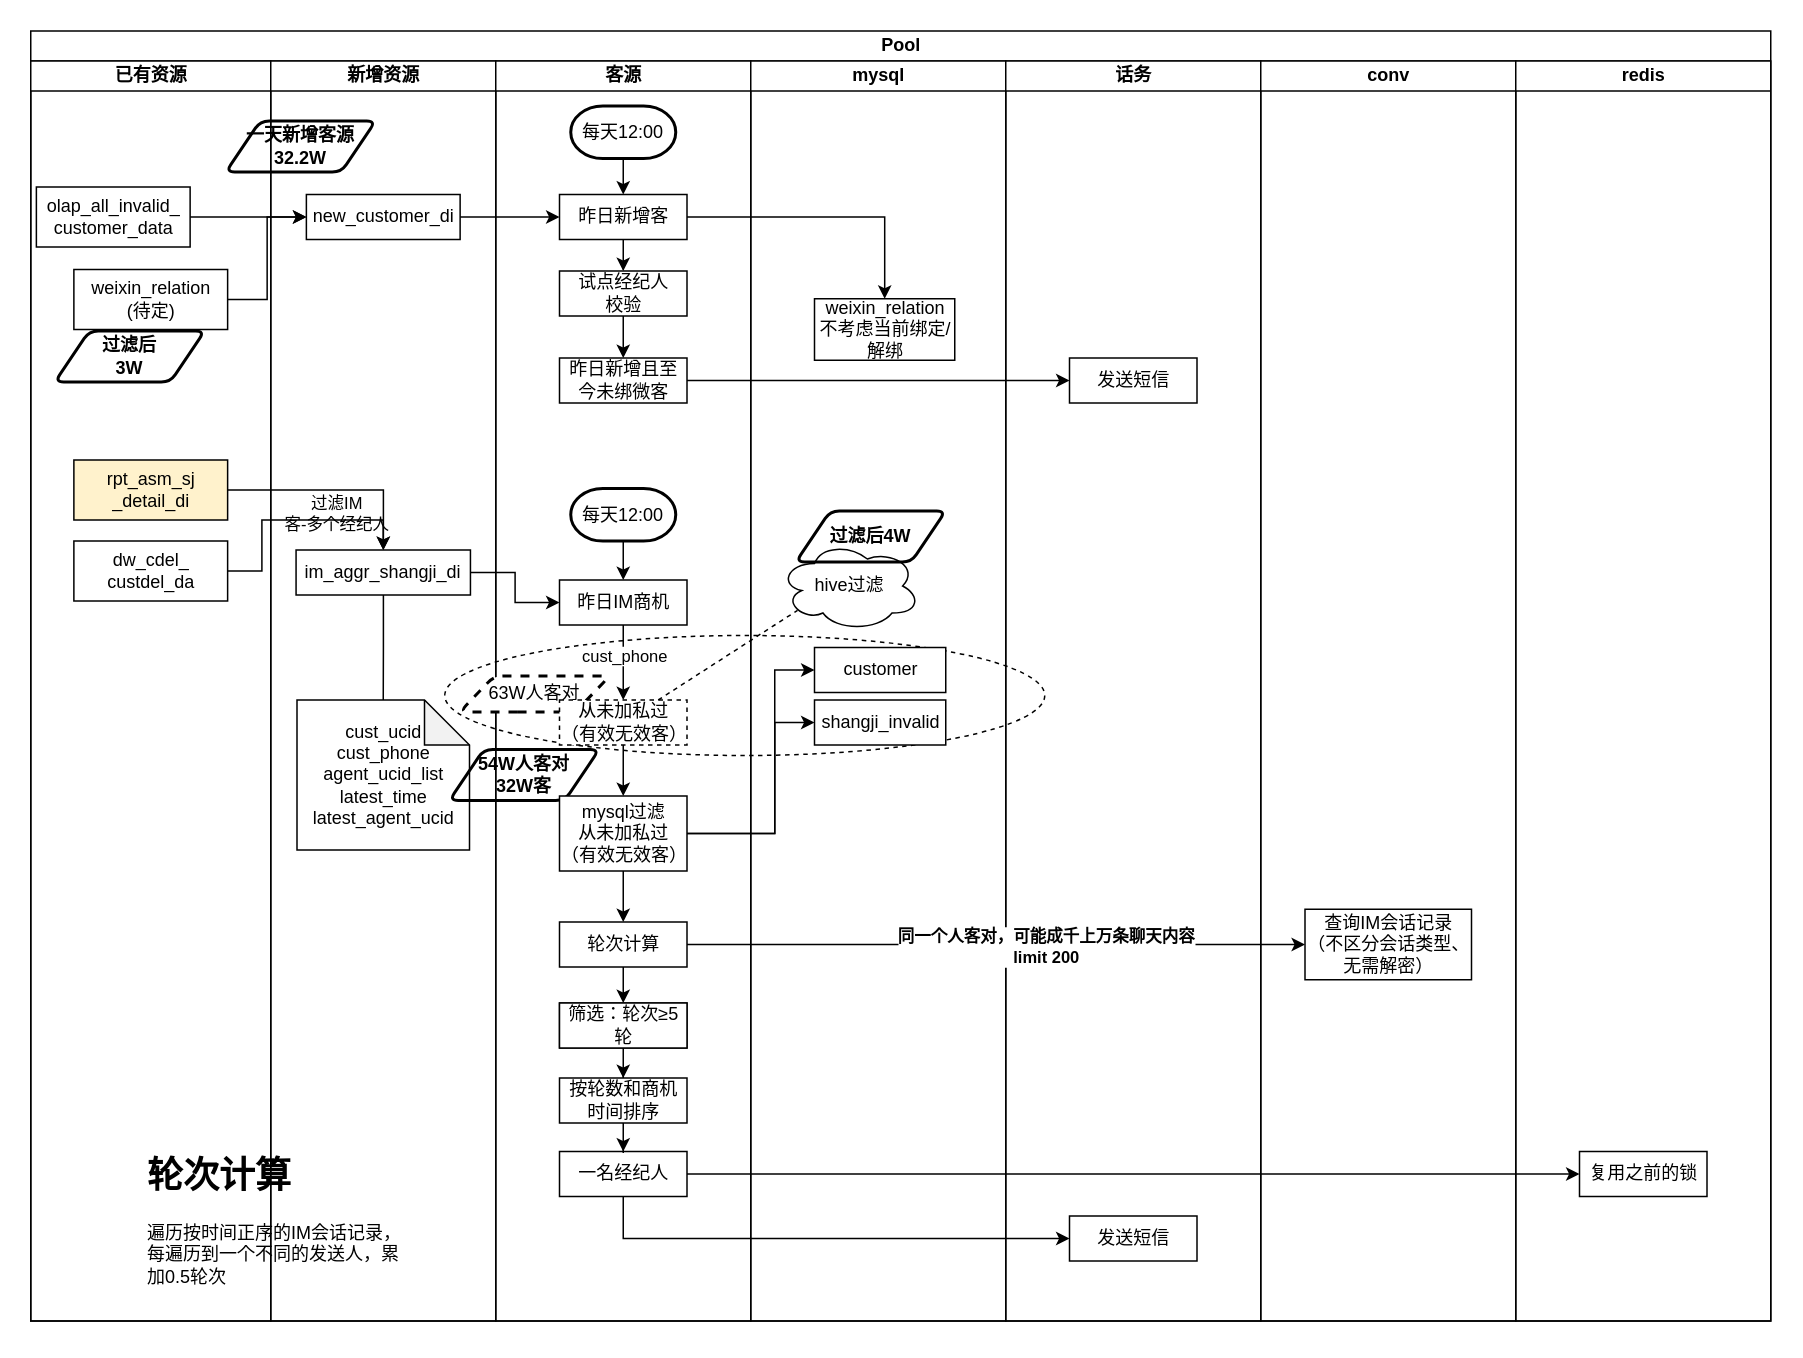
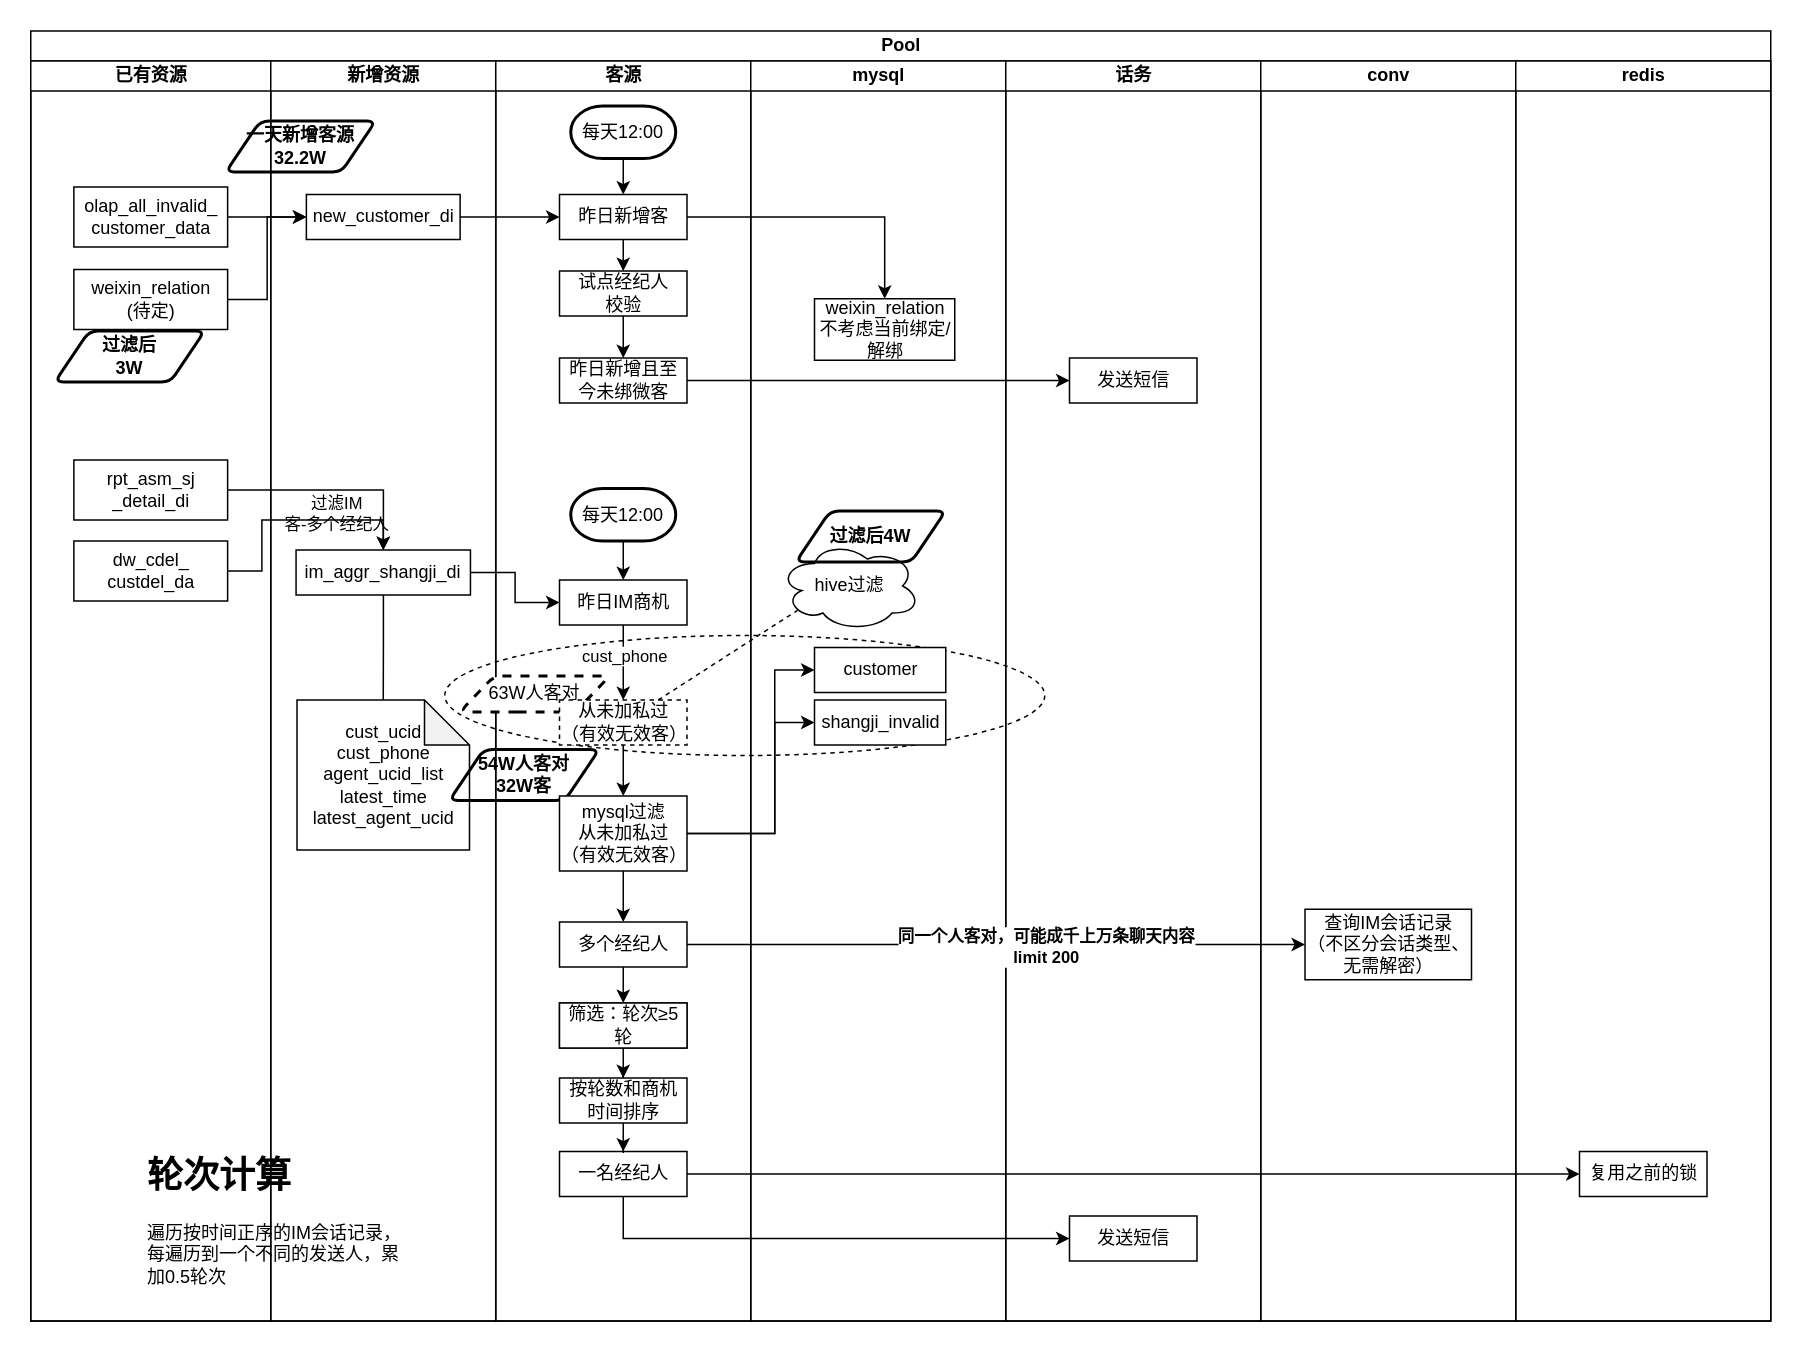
node "olap_all_invalid_ customer_data": moved (113, 217) -> (151, 217)
node "rpt_asm_sj _detail_di": fillcolor #fff2cc -> #ffffff
node "轮次计算": label "轮次计算" -> "多个经纪人"
